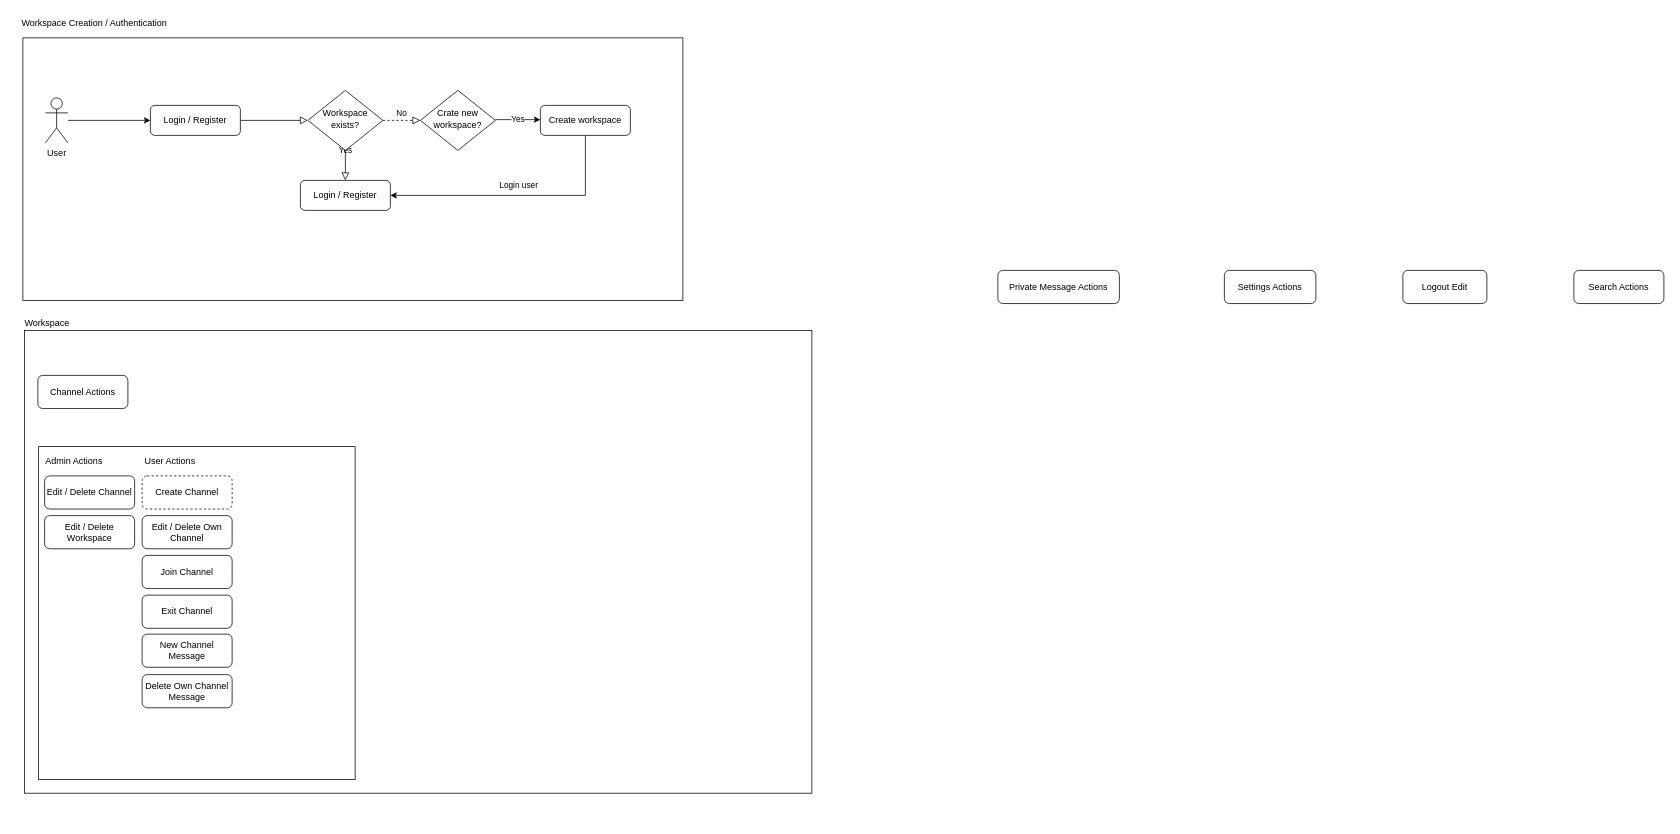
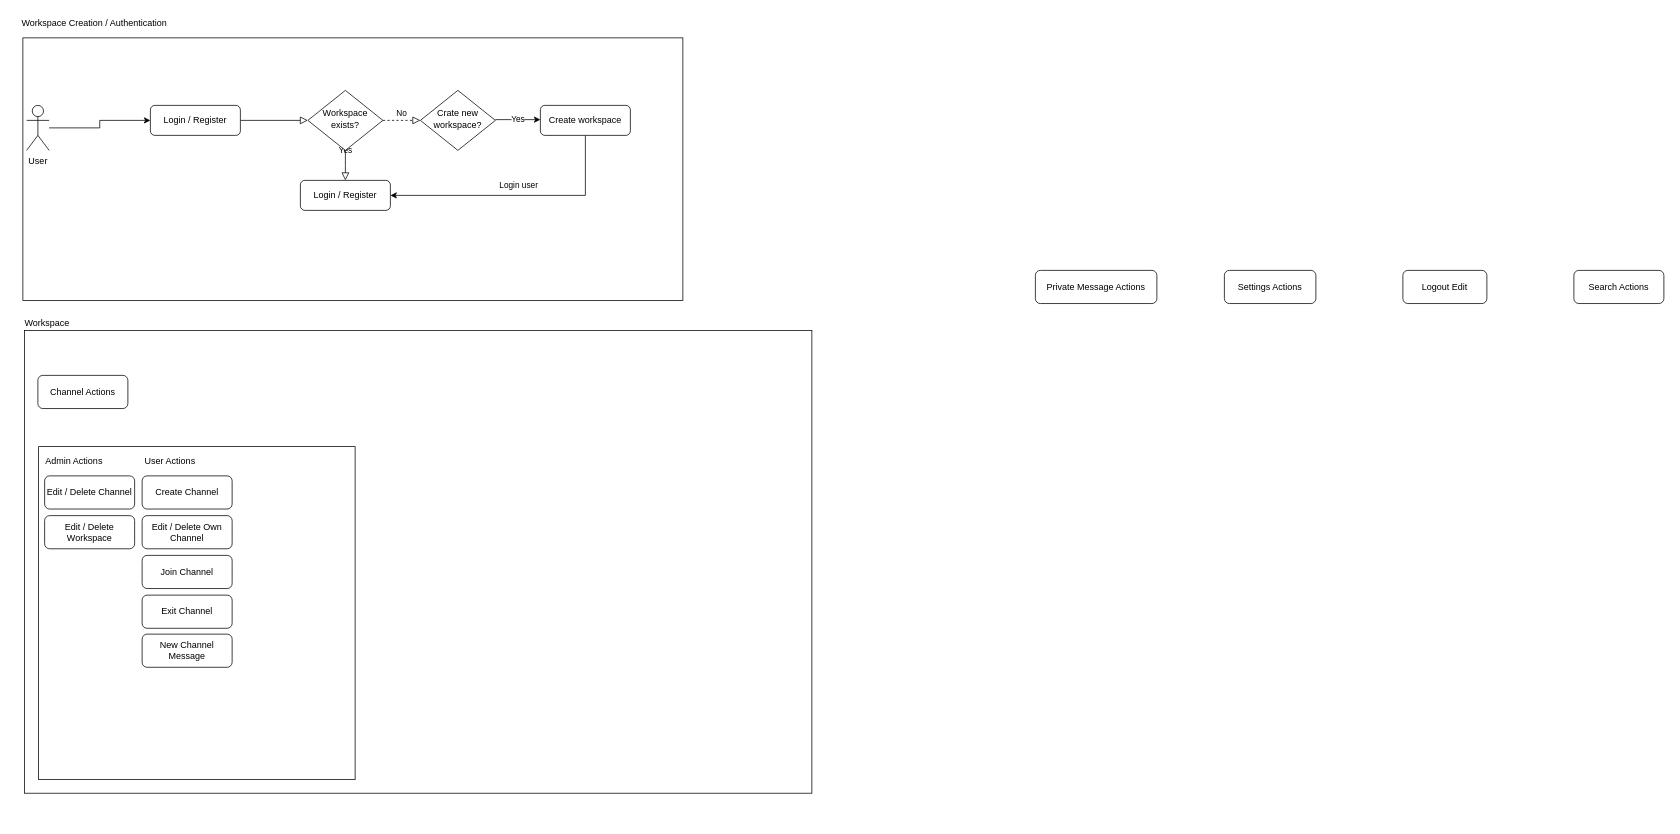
node "User": moved (57, 120) -> (38, 128)
node "Private Message Actions": moved (1059, 287) -> (1096, 287)
node "Create Channel": style dashed -> solid
node "Delete Own Channel Message": removed
